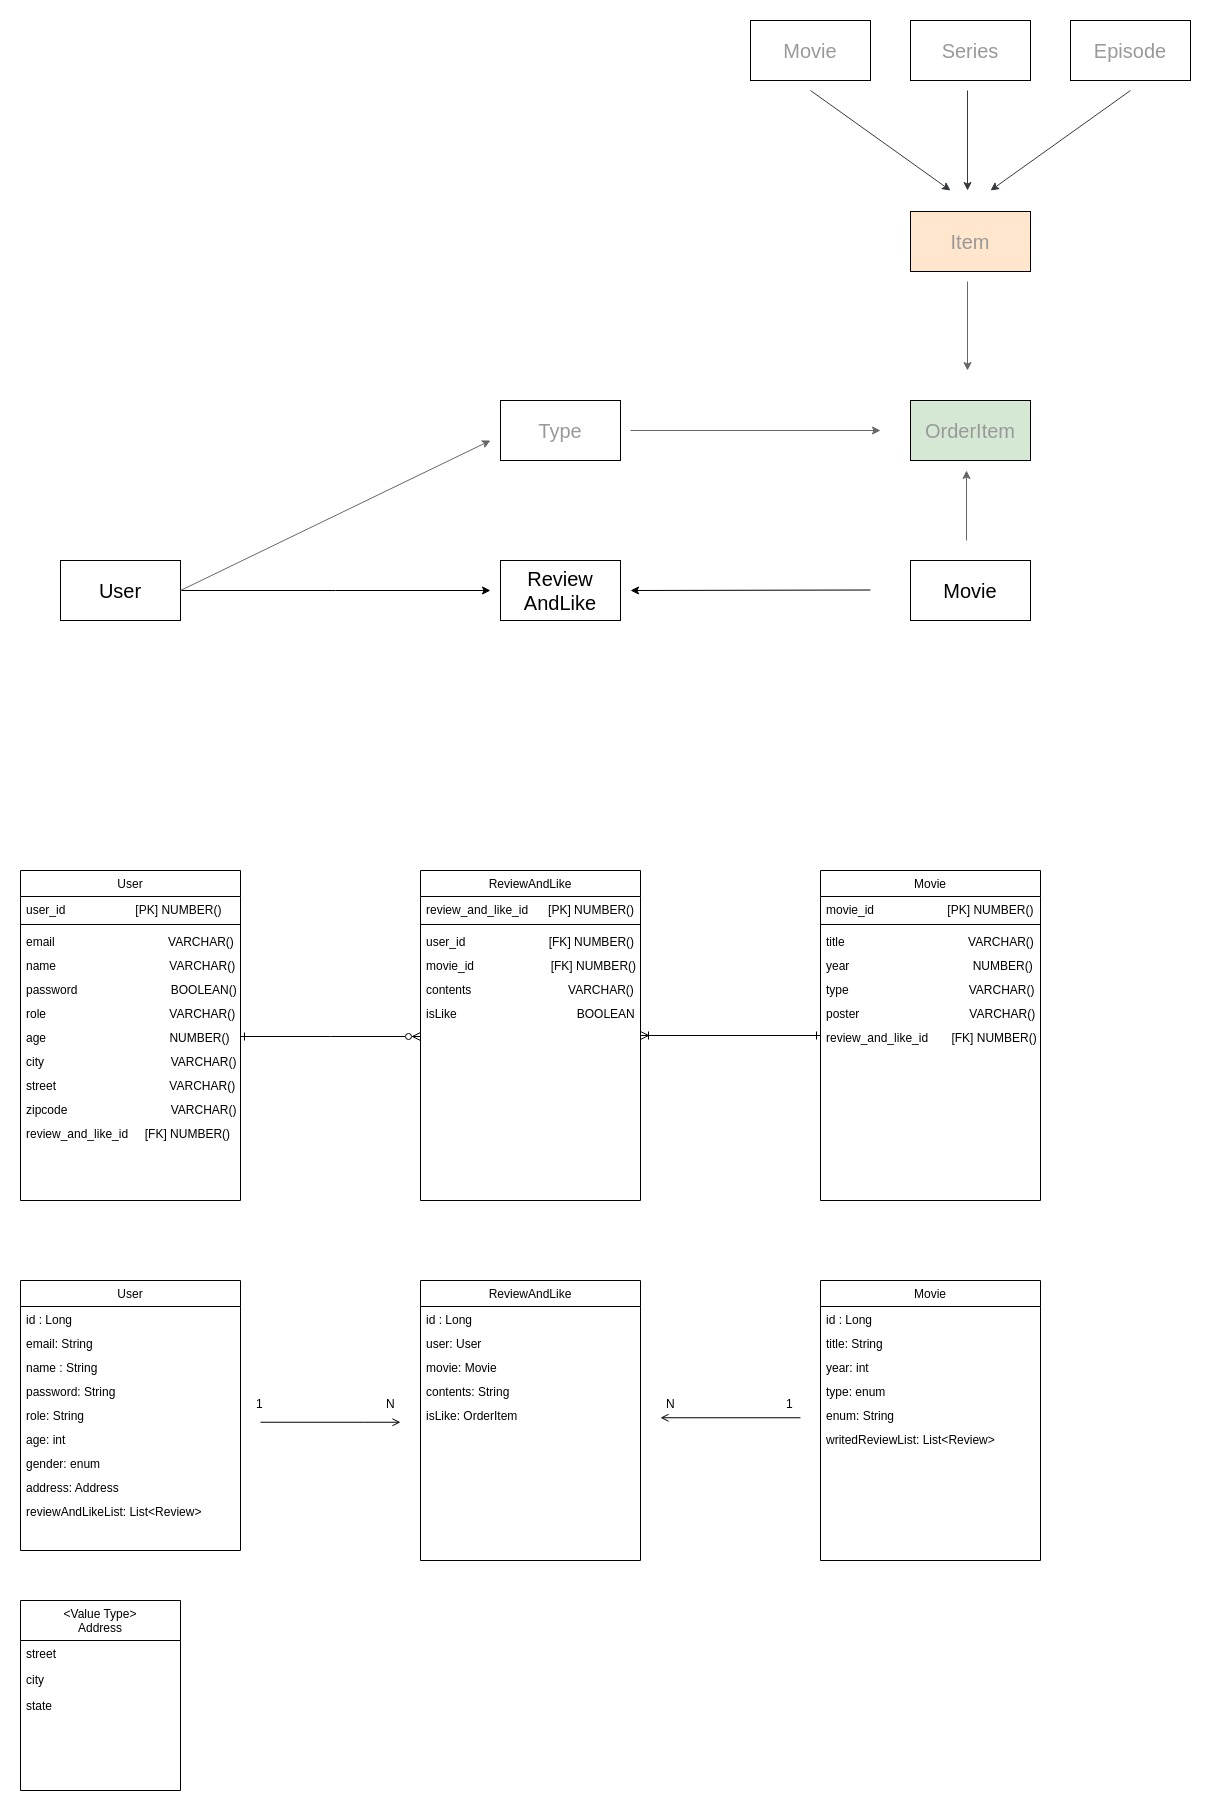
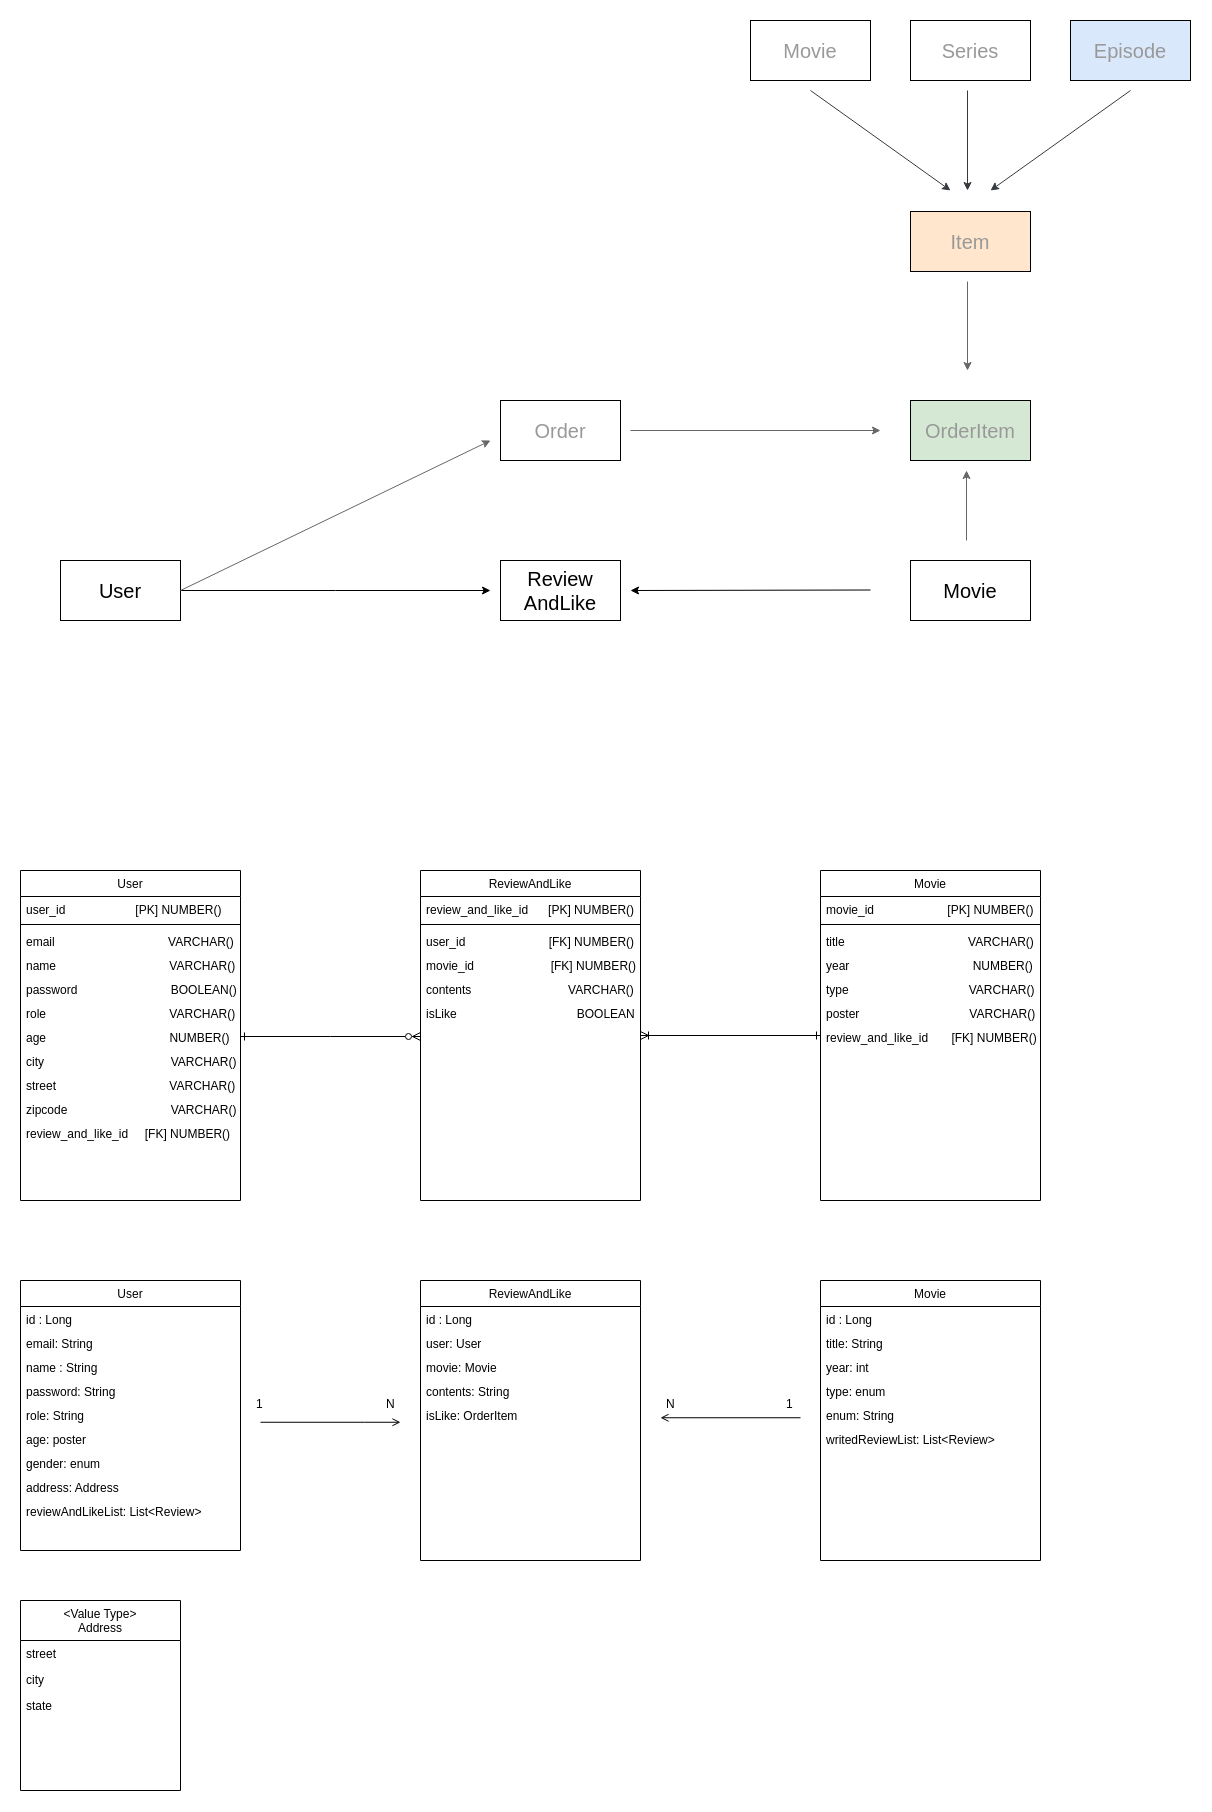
node "Episode": fillcolor #ffffff -> #dae8fc
node "Type": label "Type" -> "Order"
node "age: int": label "age: int" -> "age: poster"
